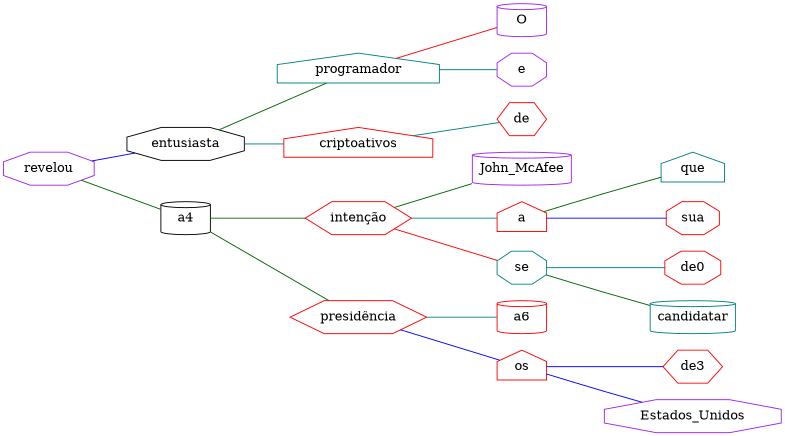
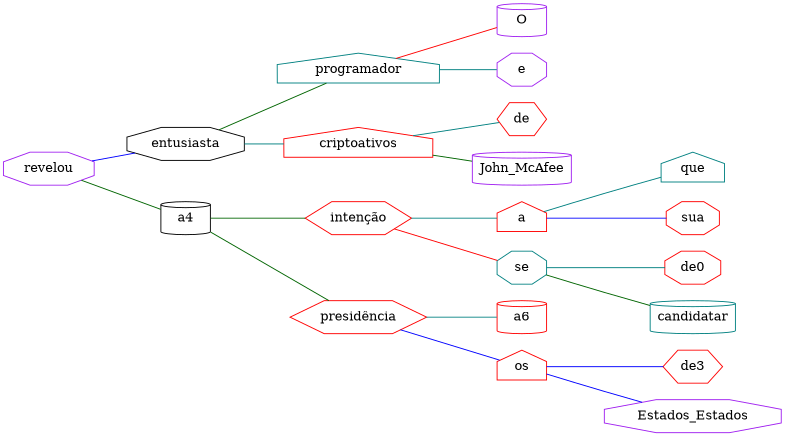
edge "que" -- "a": color darkgreen -> teal
edge "John_McAfee" -- "intenção": now "John_McAfee" -- "criptoativos"
node "Estados_Unidos": label "Estados_Unidos" -> "Estados_Estados"
